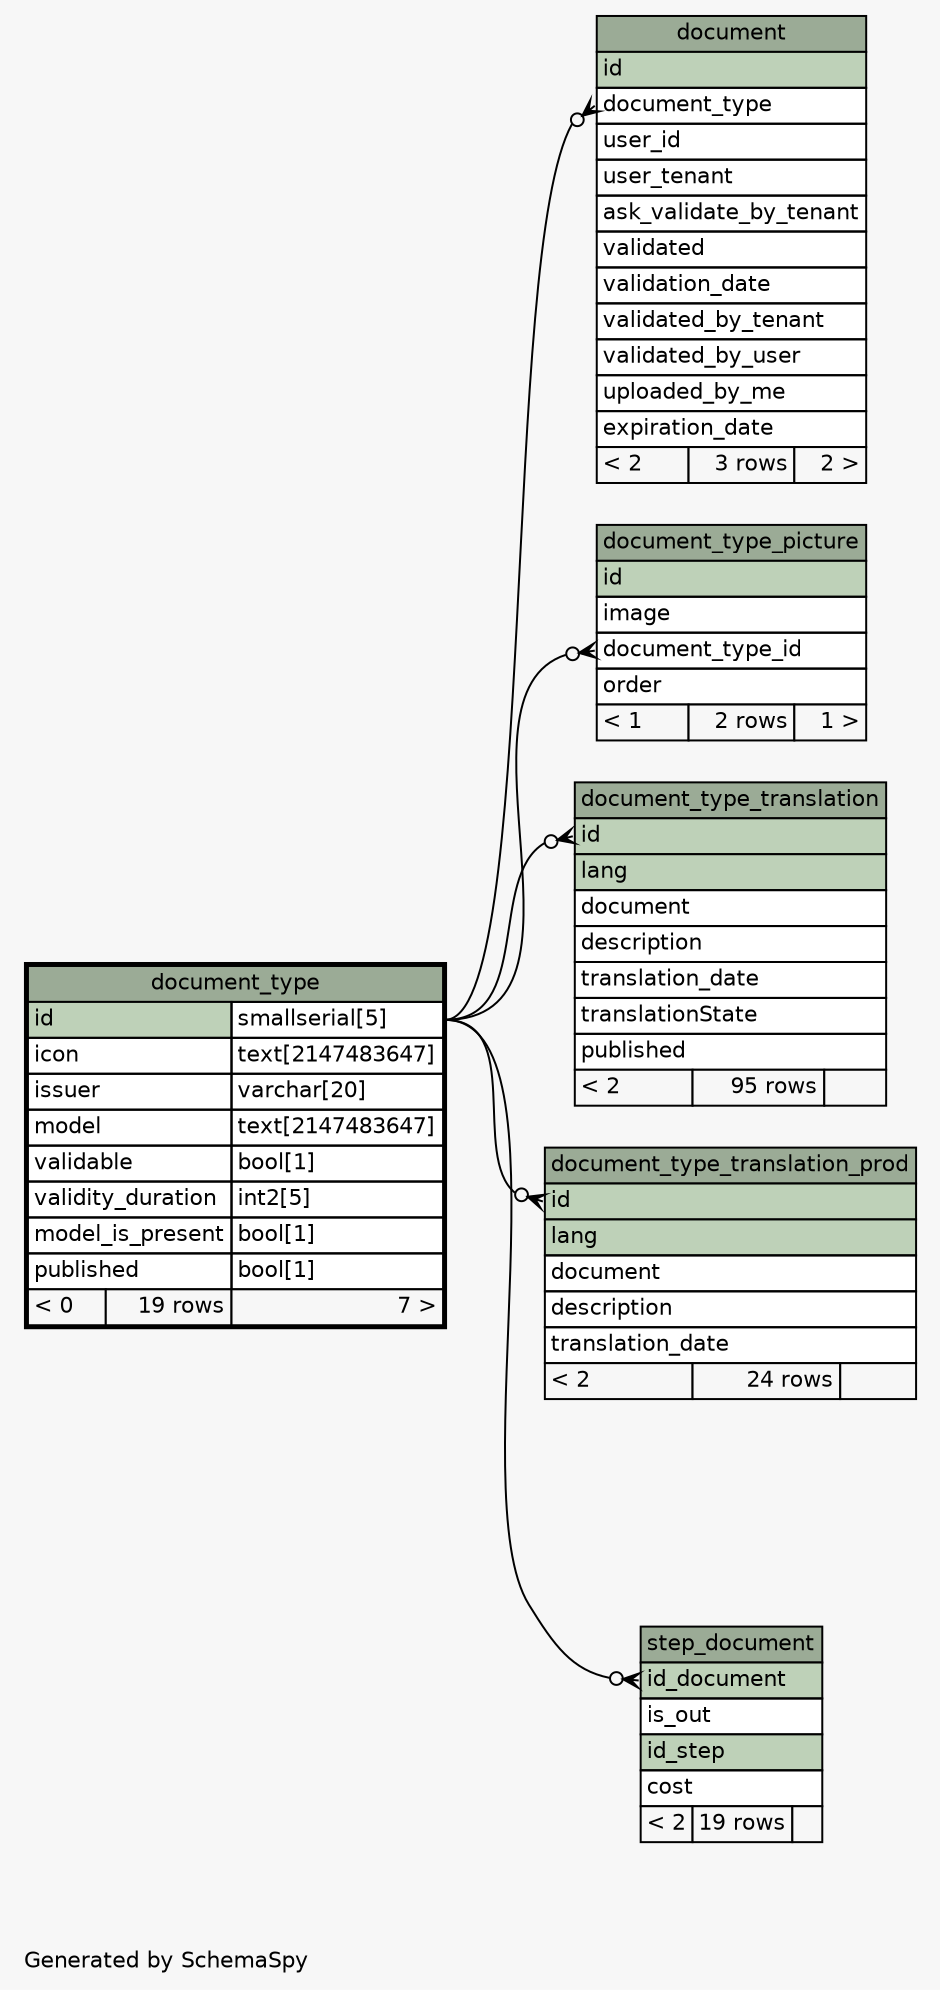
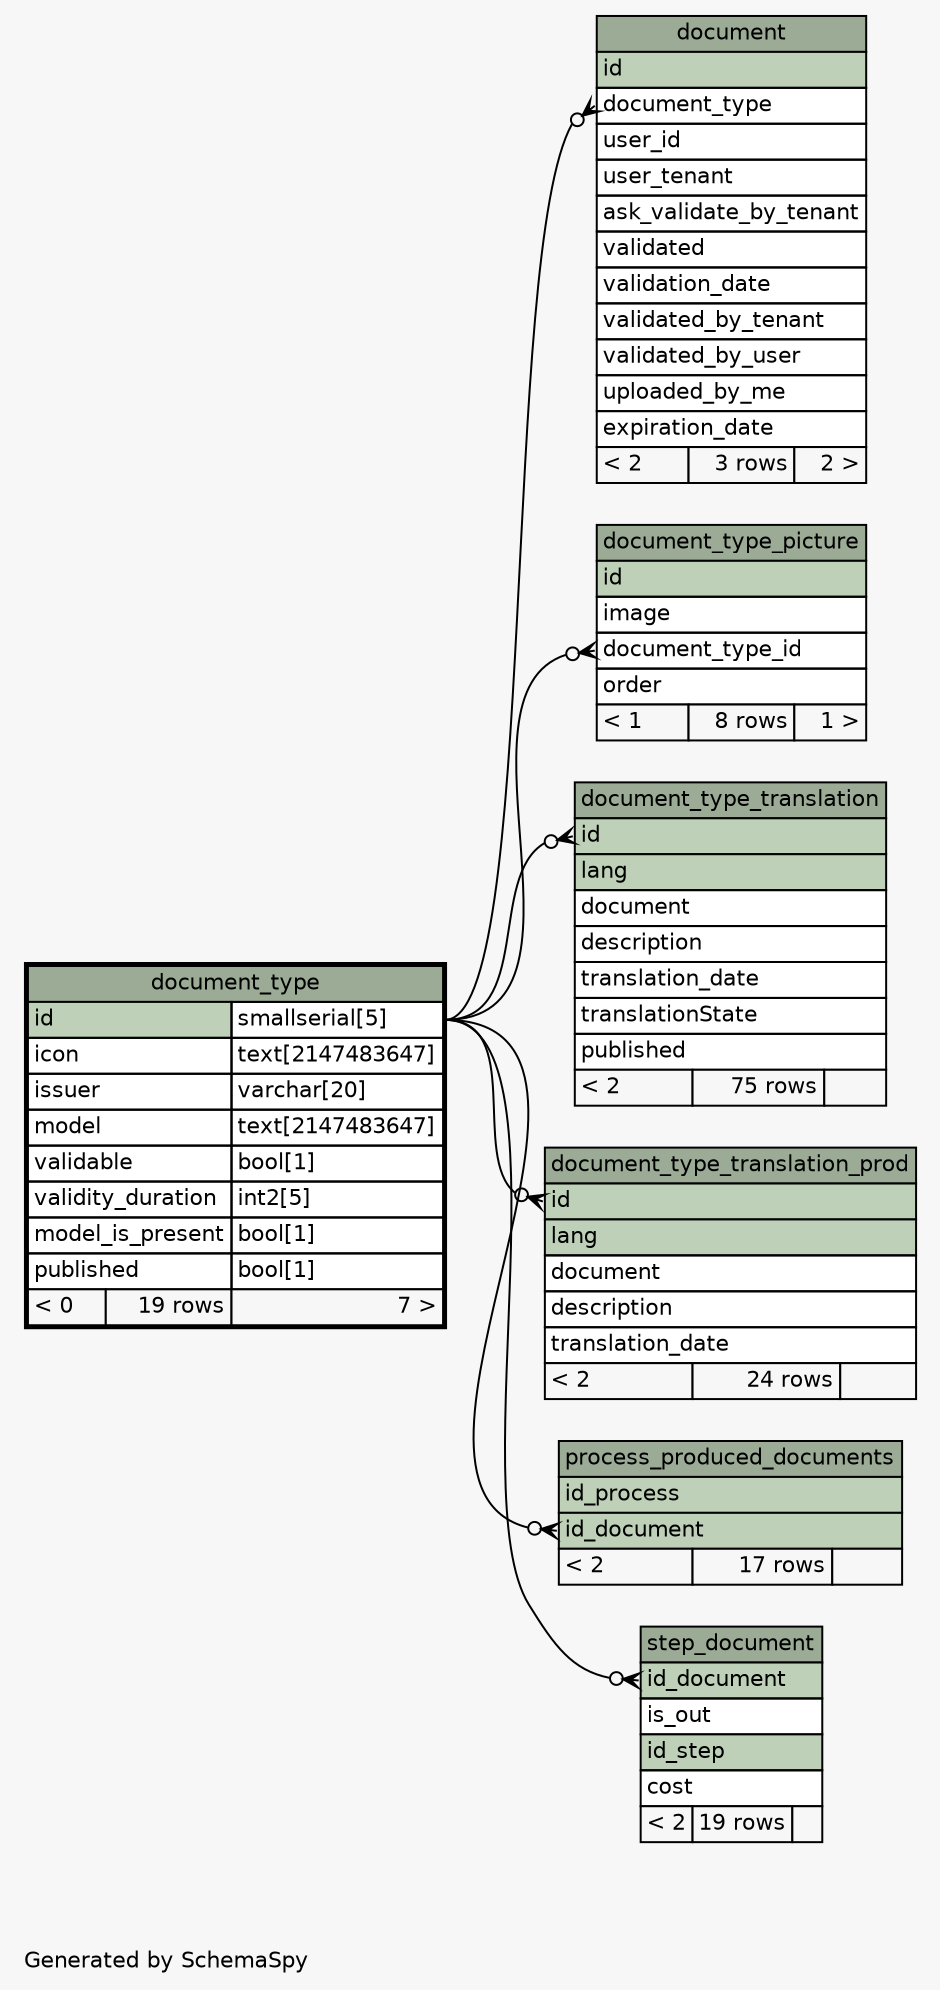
node "document_type_picture": text "2 rows" -> "8 rows"
node "document_type_translation": text "95 rows" -> "75 rows"
node "process_produced_documents": added
